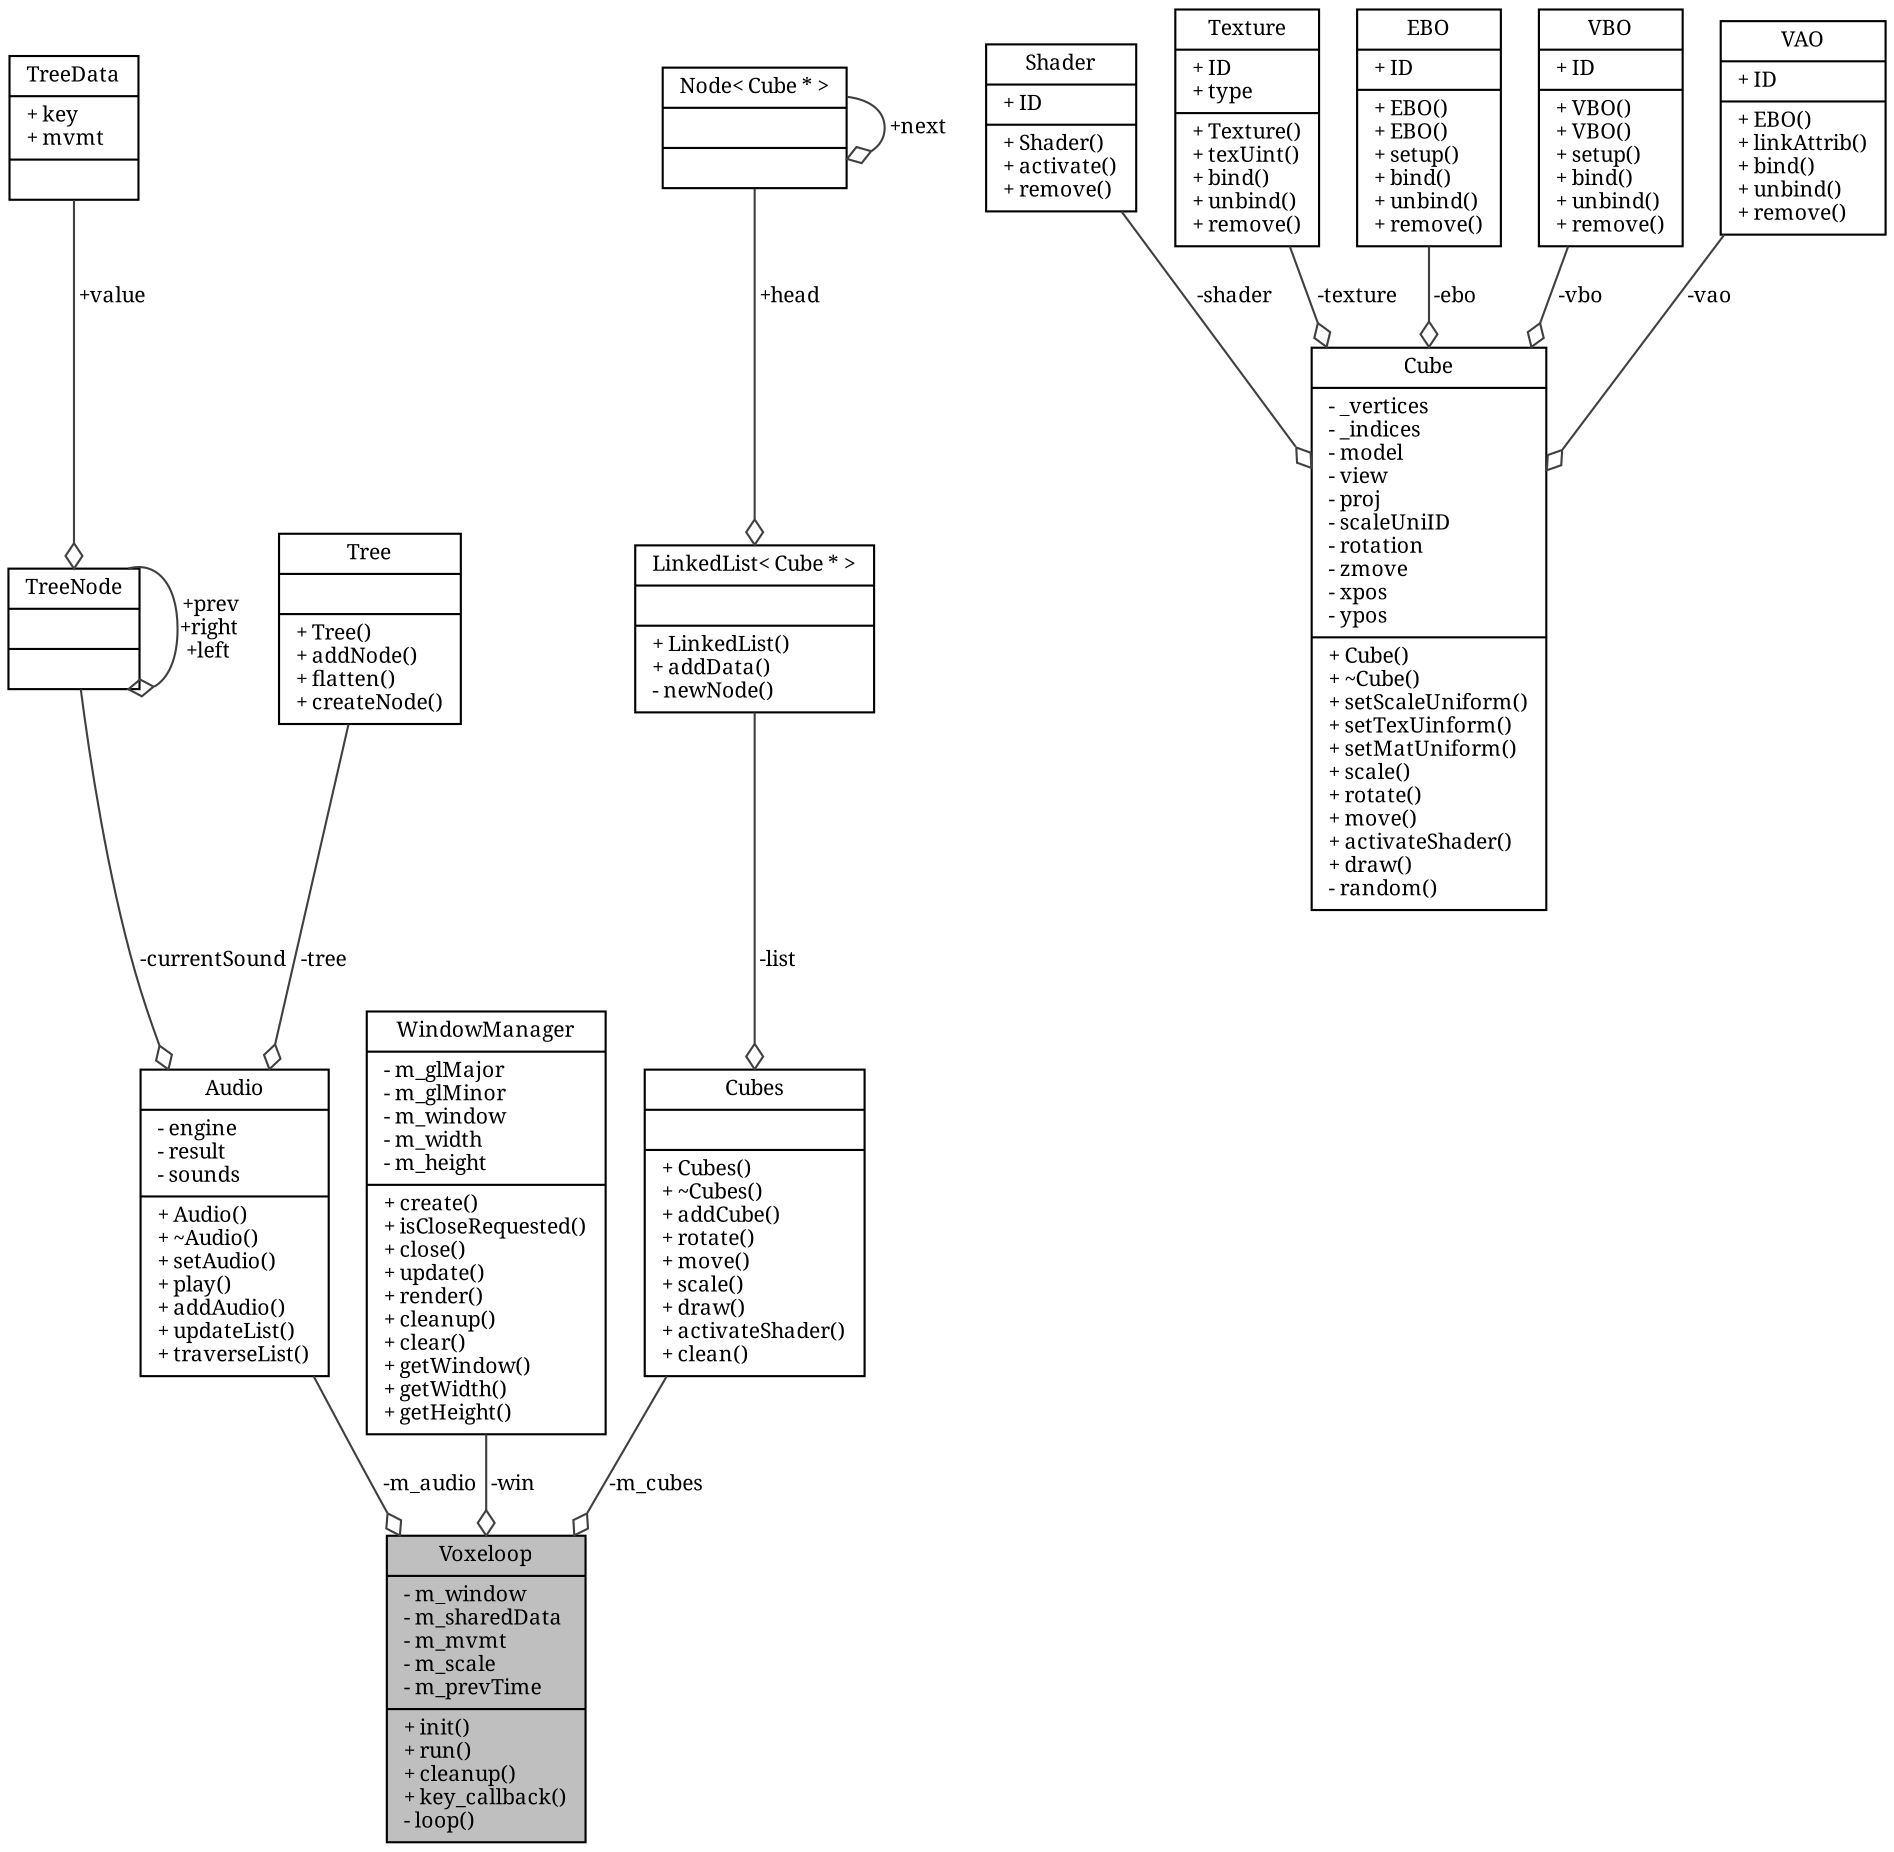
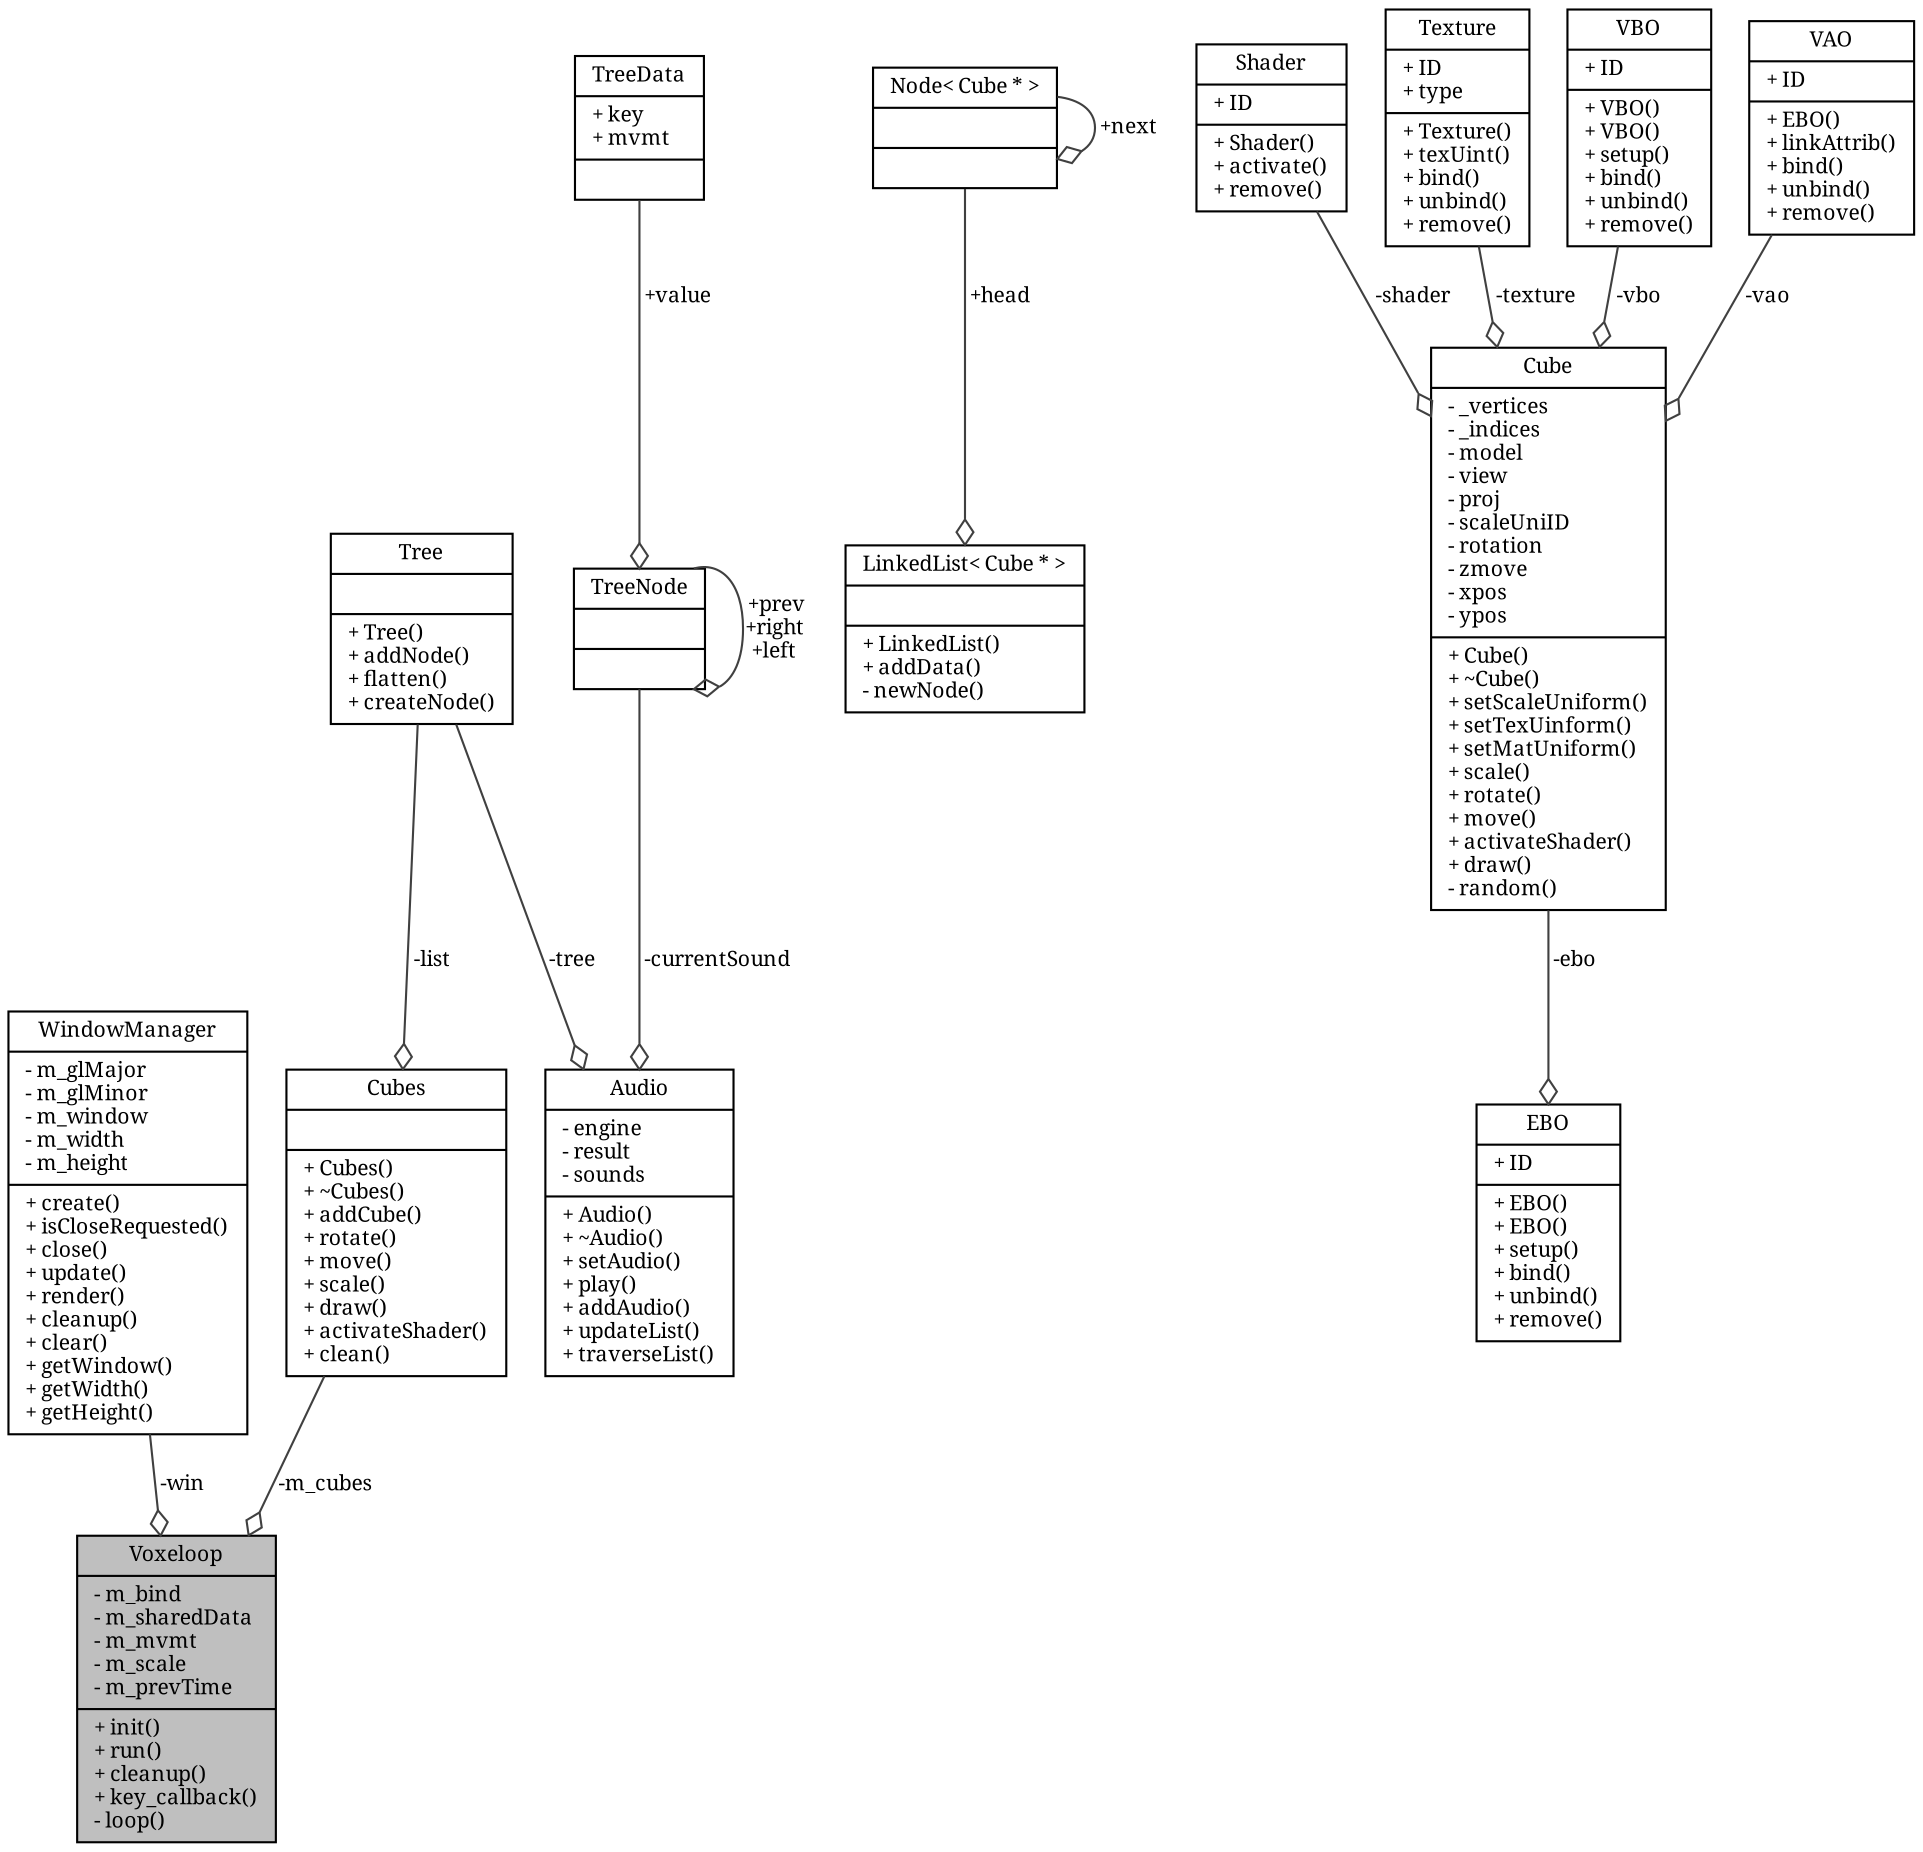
edge "EBO" -> "Cube": reversed
edge "LinkedList< Cube * >" -> "Cubes": now "Tree" -> "Cubes"
edge "Audio" -> "Voxeloop": removed, label "-m_audio"
node "Voxeloop": text "- m_window" -> "- m_bind"
